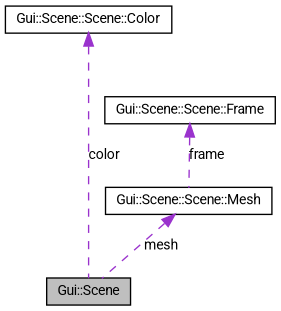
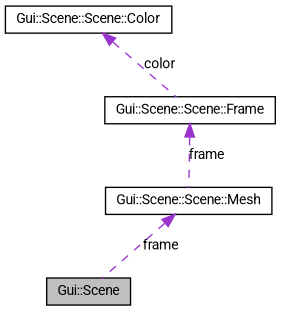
edge "Gui::Scene" -> "Gui::Scene::Scene::Color": now "Gui::Scene::Scene::Frame" -> "Gui::Scene::Scene::Color"
edge "Gui::Scene" -> "Gui::Scene::Scene::Mesh": label "mesh" -> "frame"
